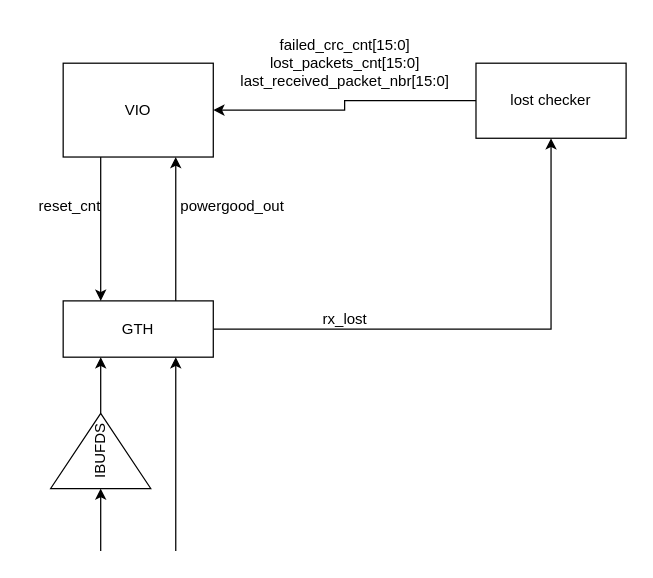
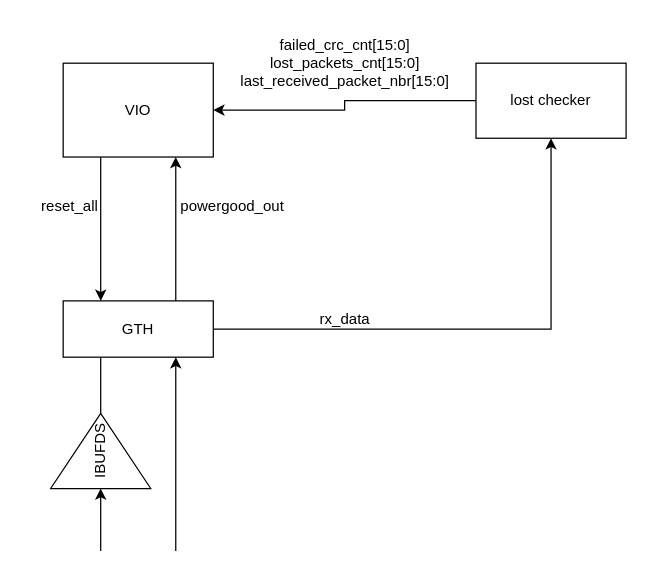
node "reset_cnt": label "reset_cnt" -> "reset_all"
node "rx_lost": label "rx_lost" -> "rx_data"
edge "IBUFDS" -> "GTH": arrowhead classic -> none
